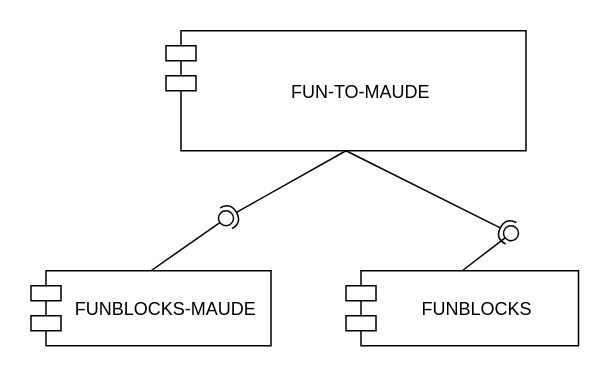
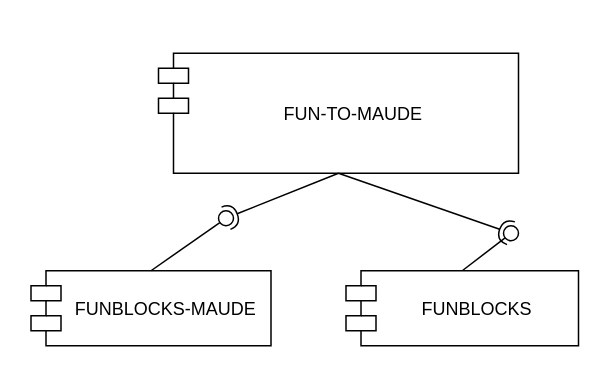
node "FUN-TO-MAUDE": moved (346, 91) -> (338, 113)
